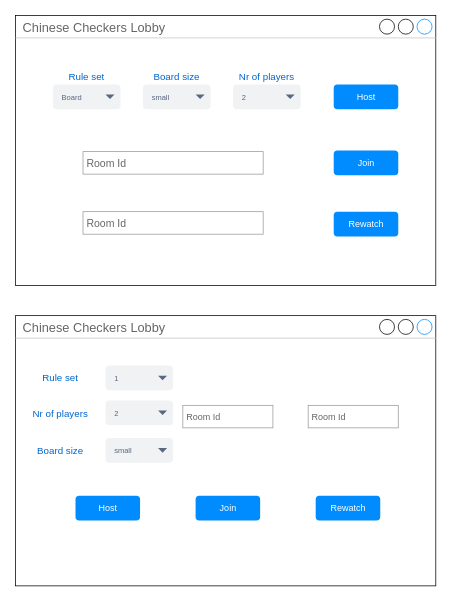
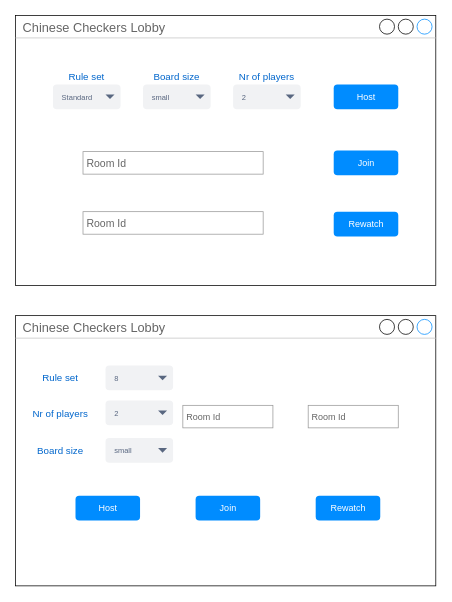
node "Board": label "Board" -> "Standard"
node "1": label "1" -> "8"
